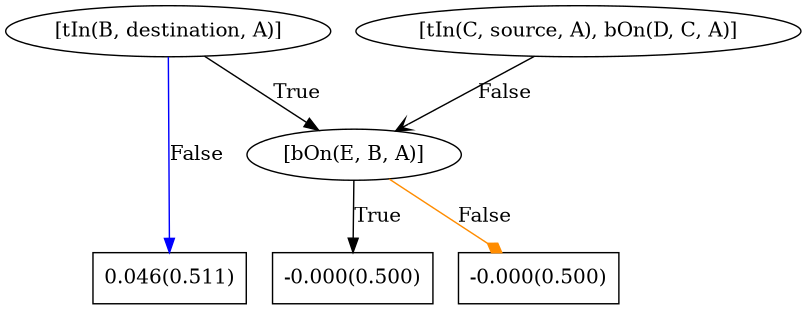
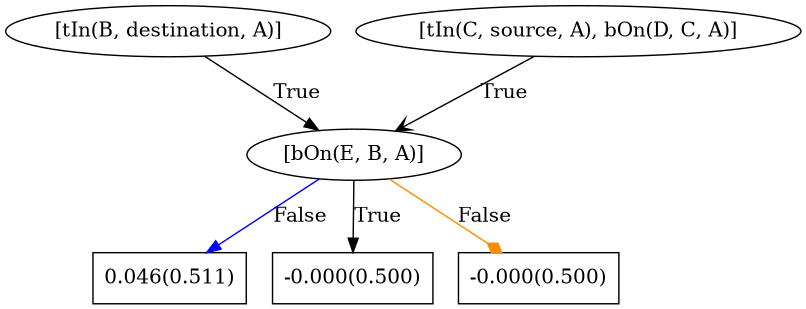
edge "[tIn(C, source, A), bOn(D, C, A)]" -> "[bOn(E, B, A)]": label "False" -> "True"
edge "[tIn(B, destination, A)]" -> "0.046(0.511)": now "[bOn(E, B, A)]" -> "0.046(0.511)"
